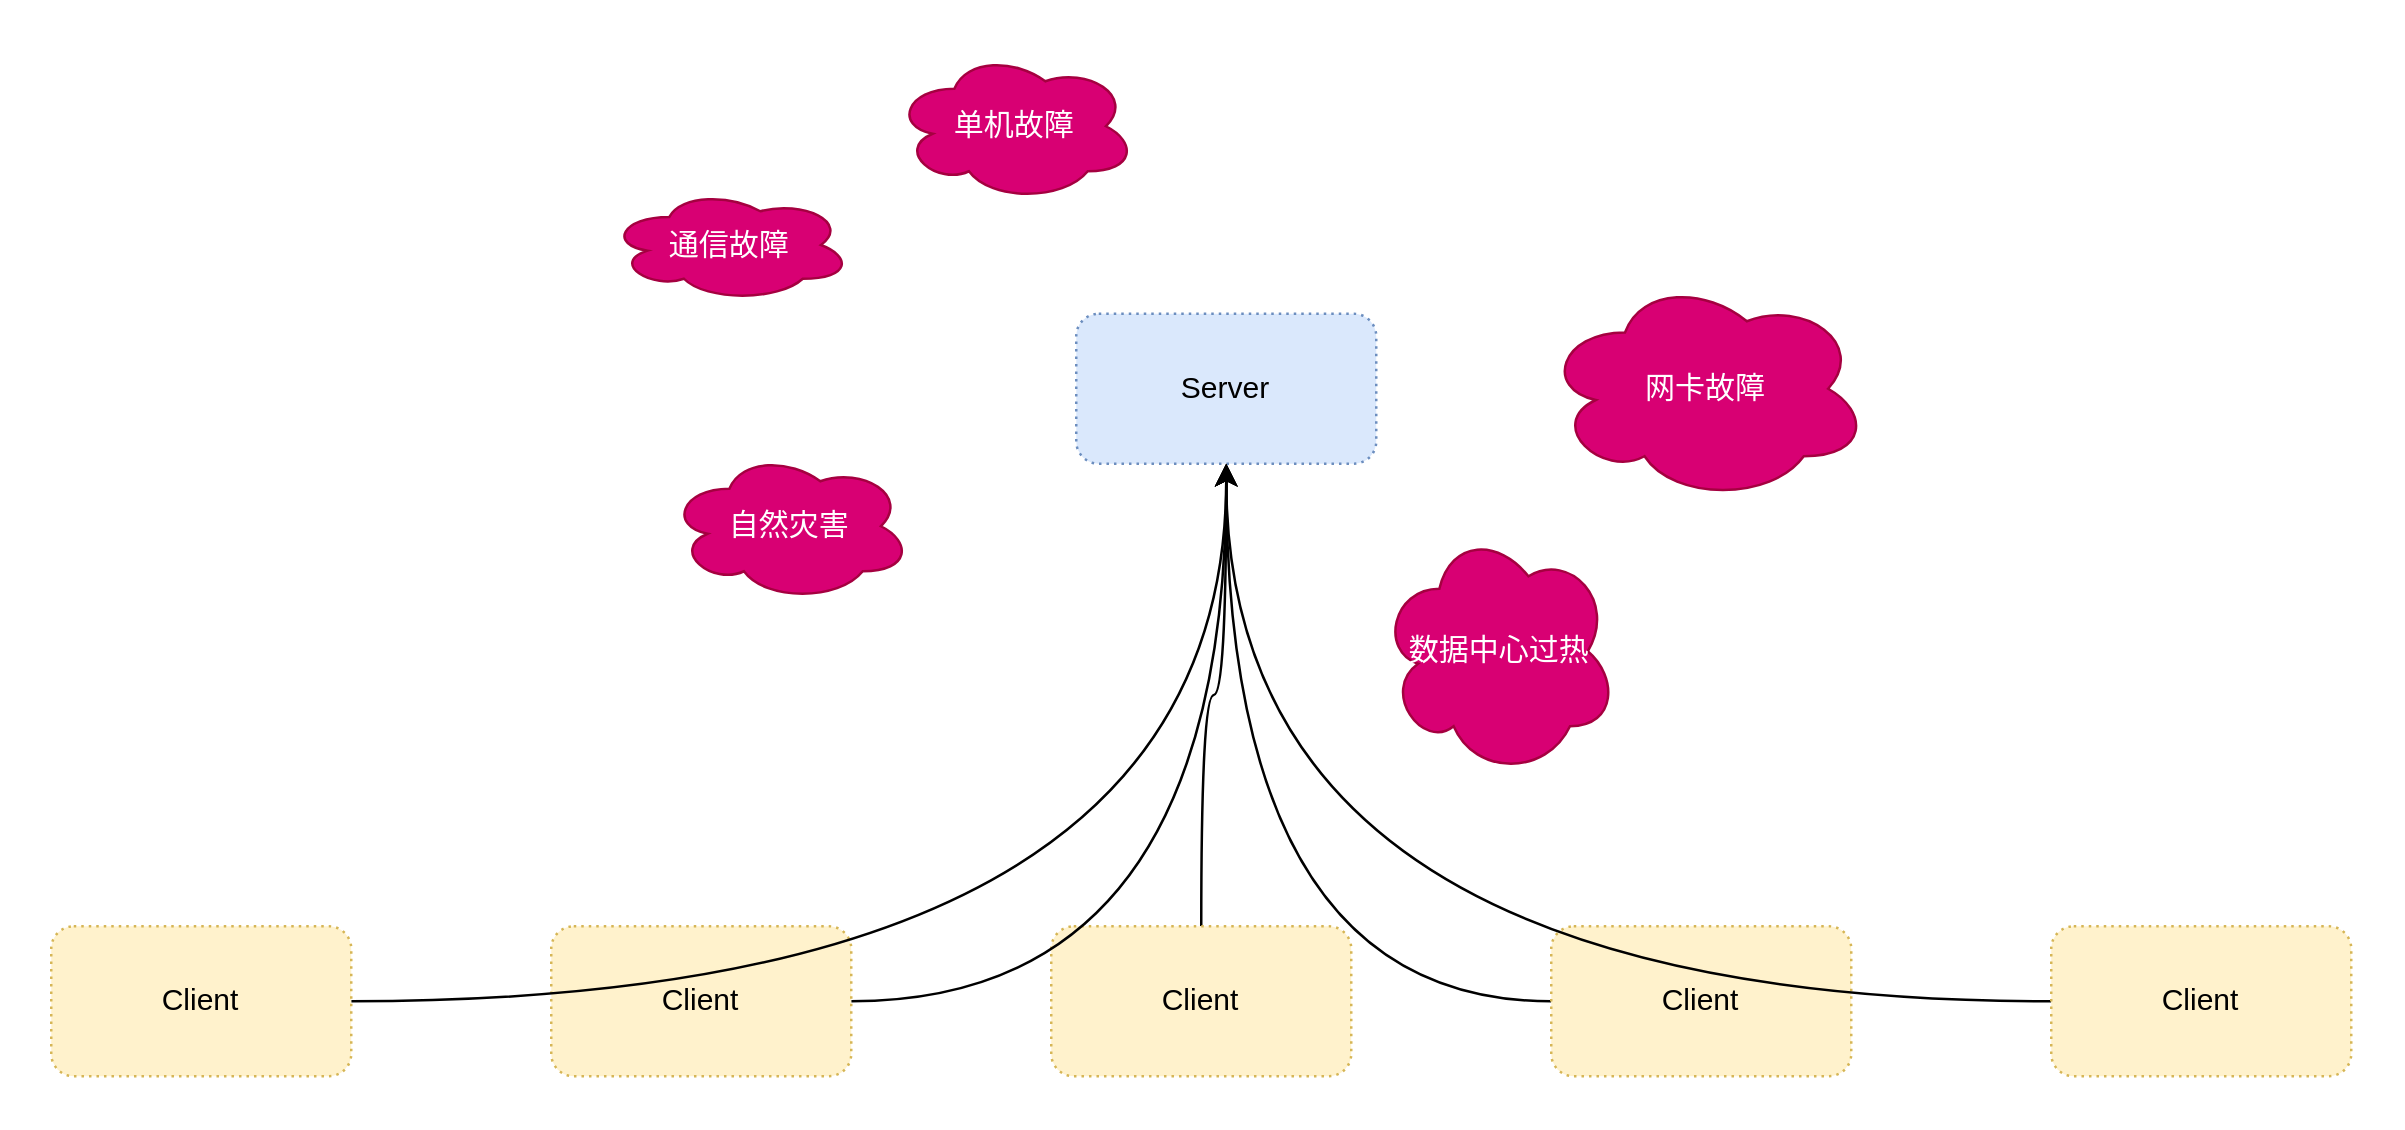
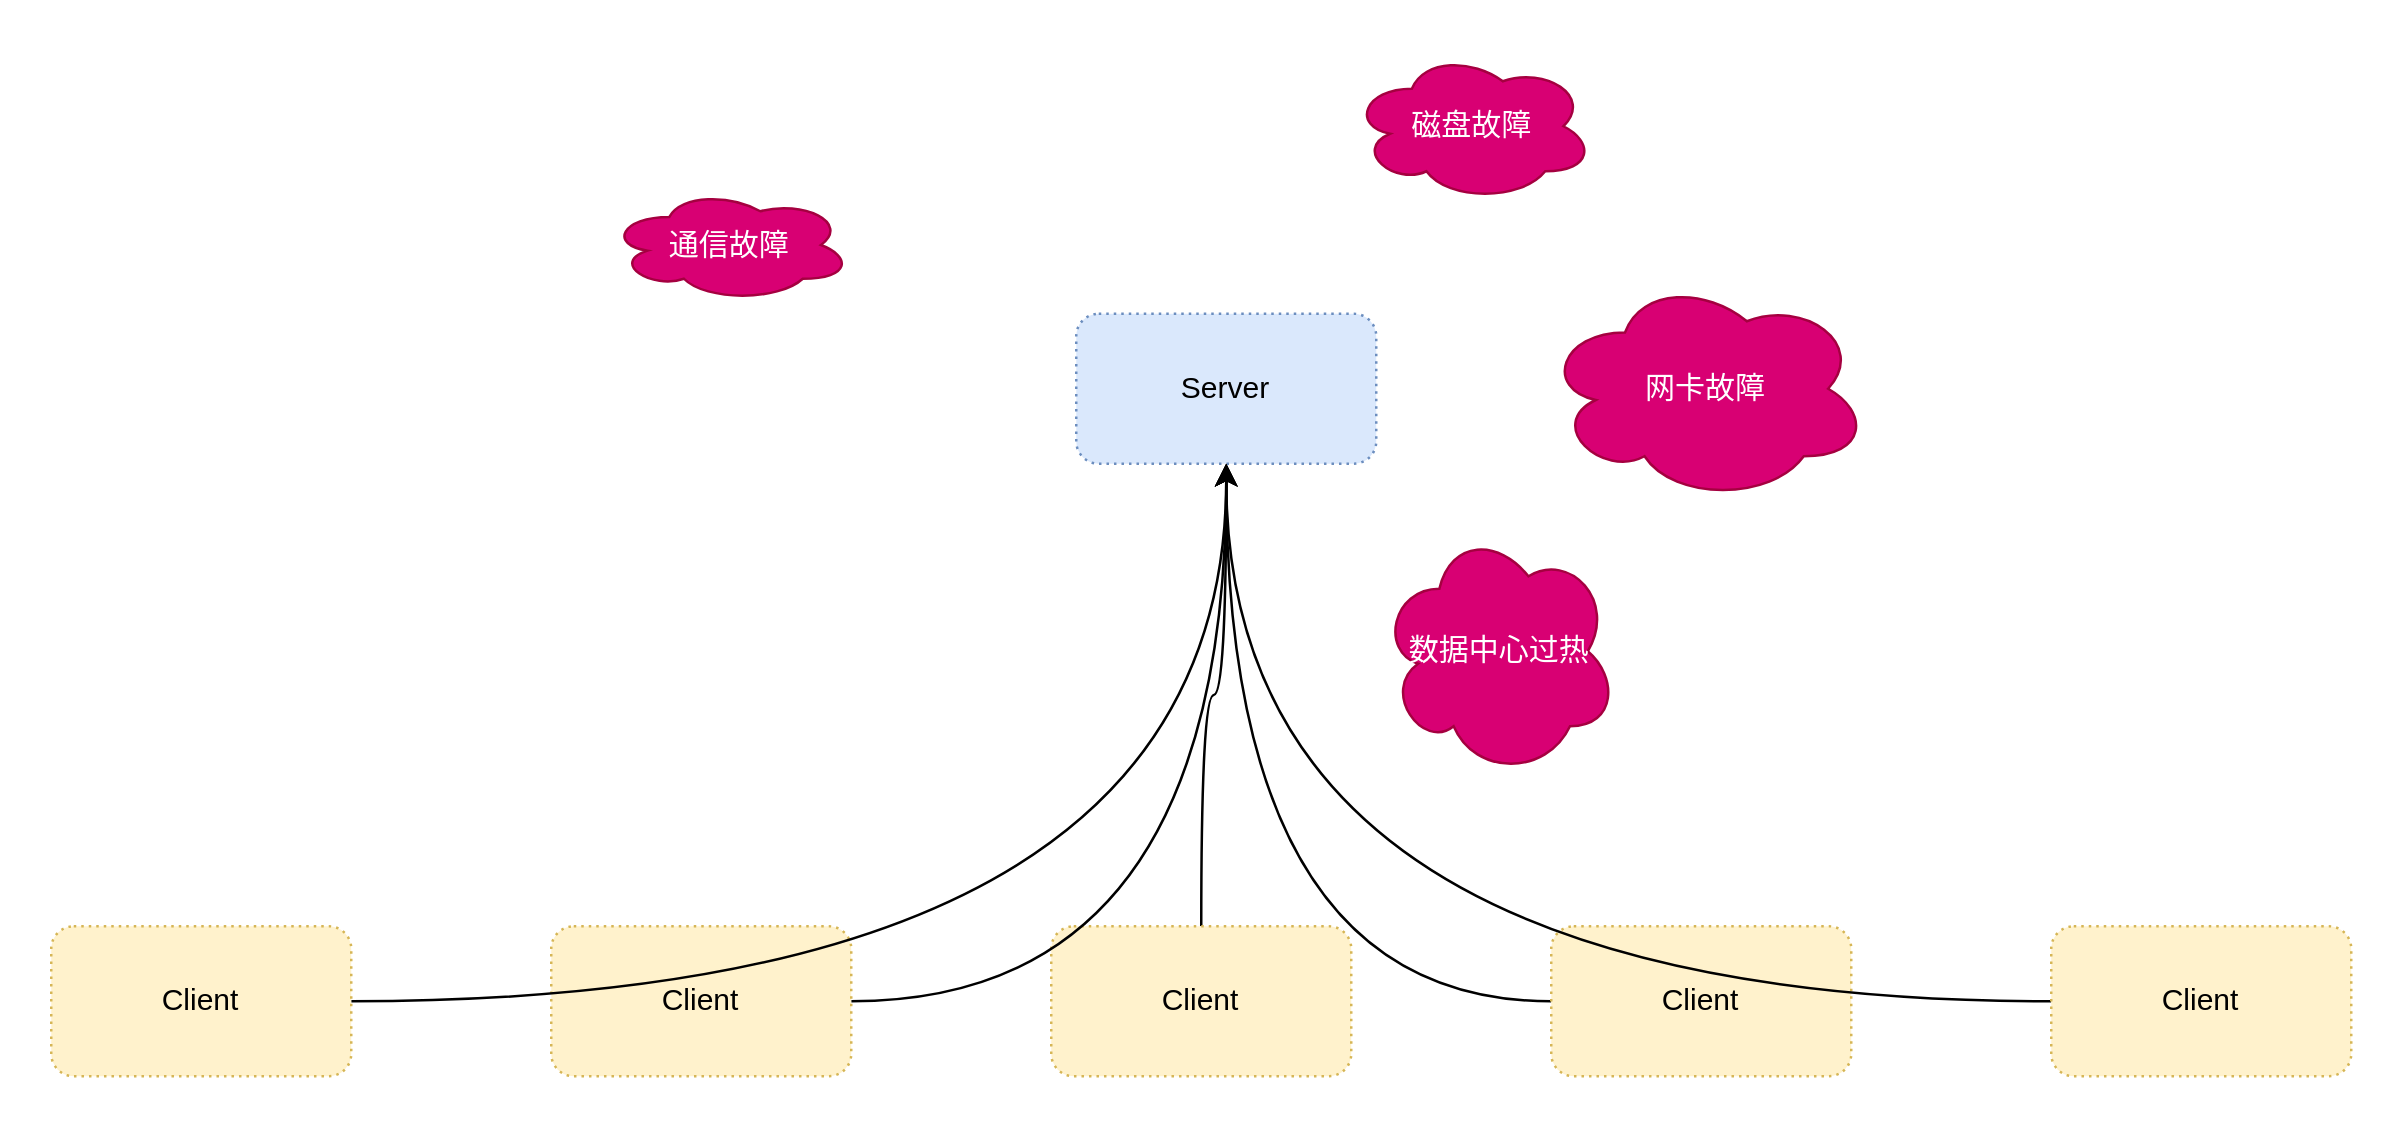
node "单机故障": removed
node "磁盘故障": added
node "自然灾害": removed
